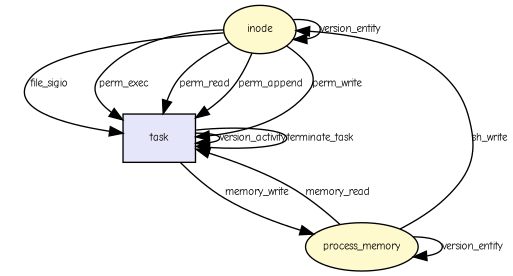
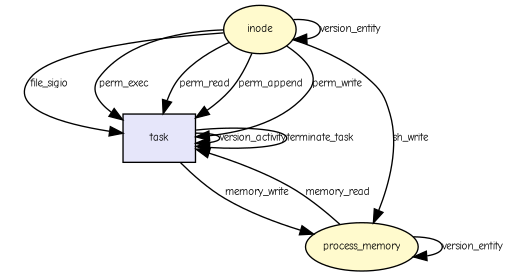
edge "process_memory" -> "inode": reversed
